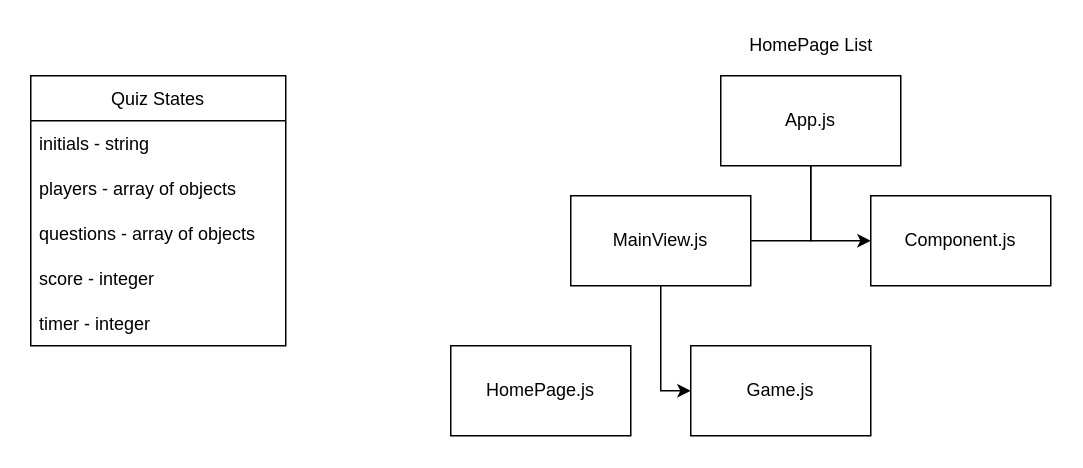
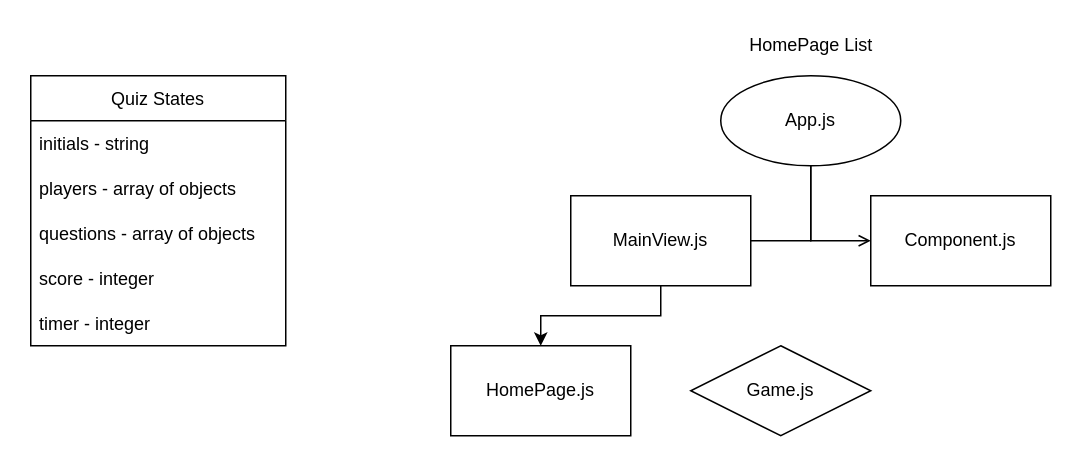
node "App.js": shape rectangle -> ellipse
edge "App.js" -> "Component.js": arrowhead classic -> open
edge "MainView.js" -> "Game.js": now "MainView.js" -> "HomePage.js"
node "Game.js": shape rectangle -> diamond
